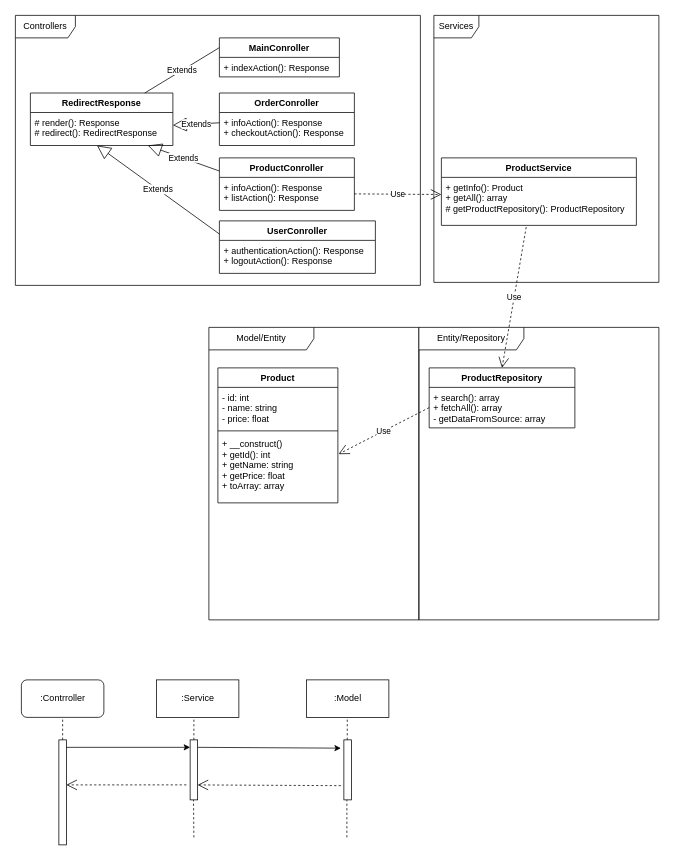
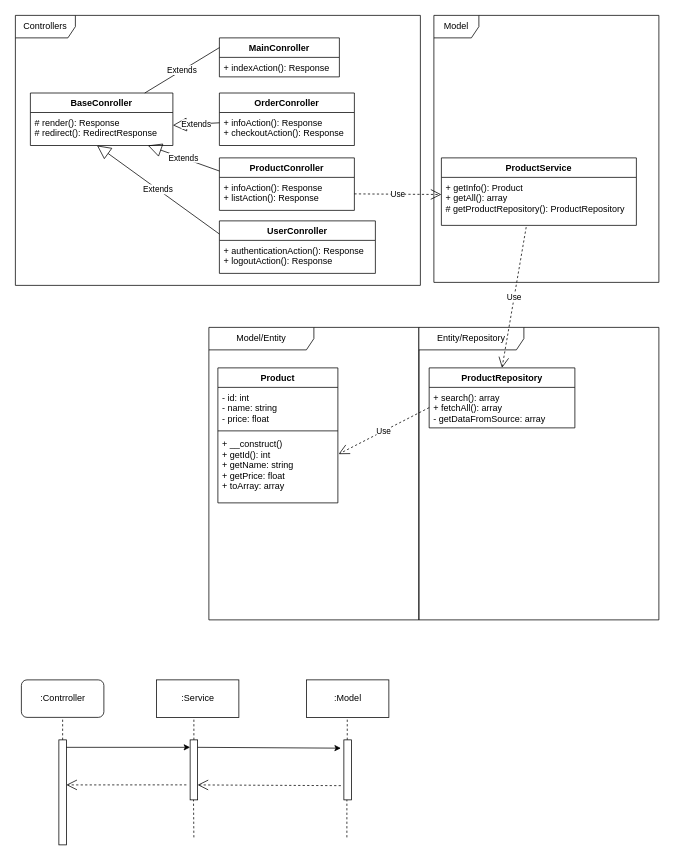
node "Services": label "Services" -> "Model"
node "RedirectResponse": label "RedirectResponse" -> "BaseConroller"
